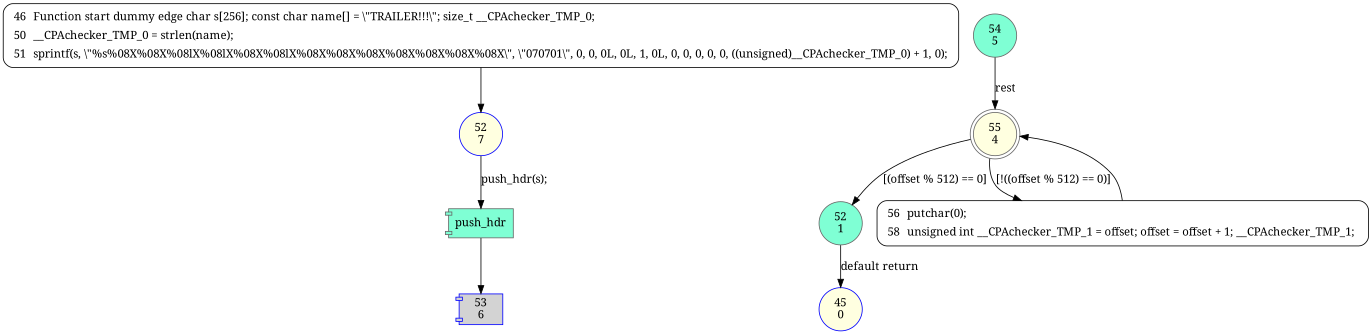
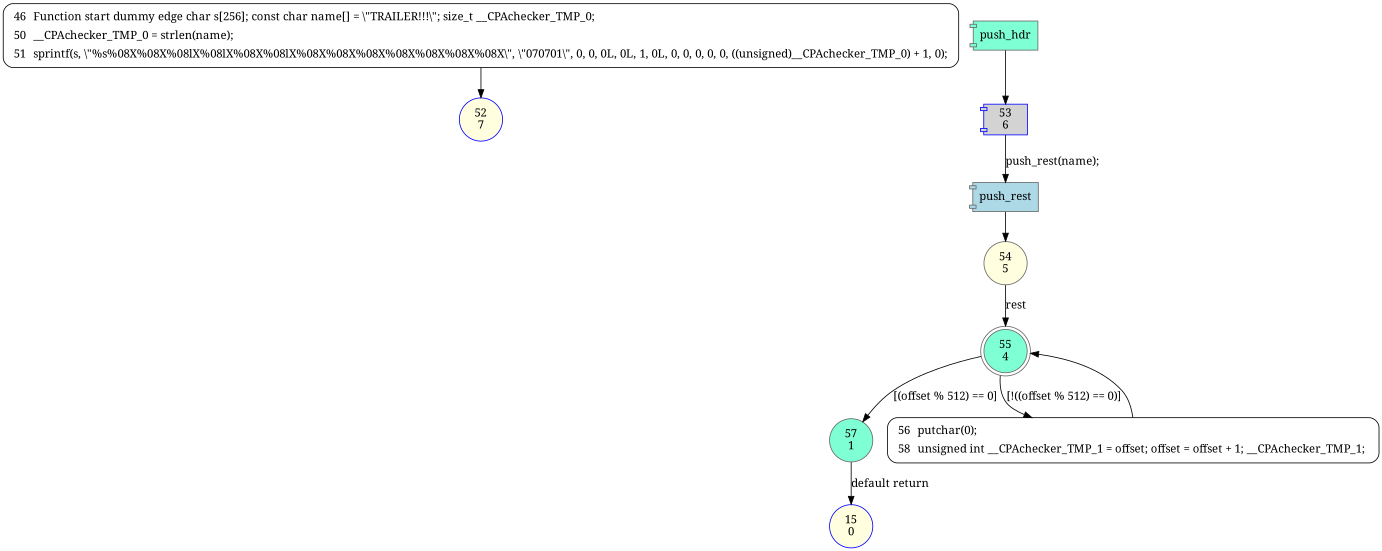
node "54 5": fillcolor aquamarine -> lightyellow
node "55 4": fillcolor lightyellow -> aquamarine
edge "52 7" -> "push_hdr": removed, label "push_hdr(s);"
node "push_rest": added
node "52 1": label "52 1" -> "57 1"
node "45 0": label "45 0" -> "15 0"
